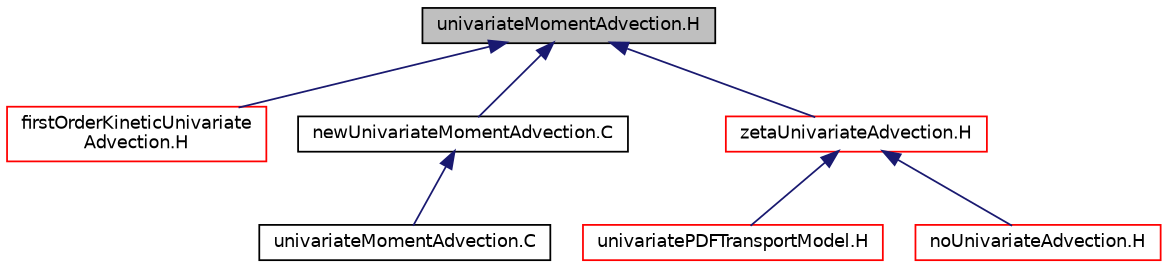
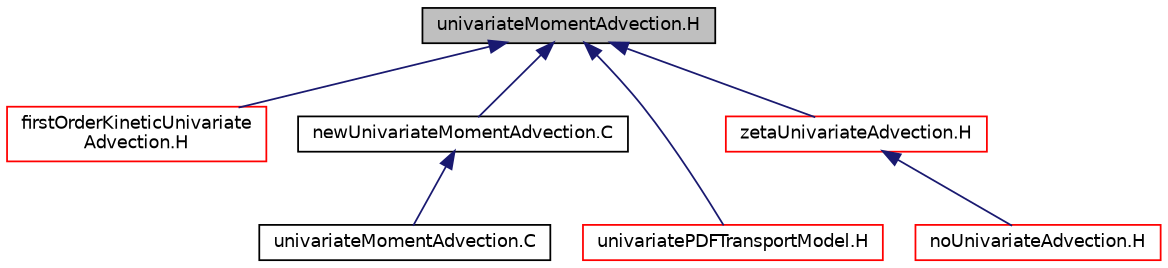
edge "univariatePDFTransportModel.H" -> "zetaUnivariateAdvection.H": now "univariatePDFTransportModel.H" -> "univariateMomentAdvection.H"
